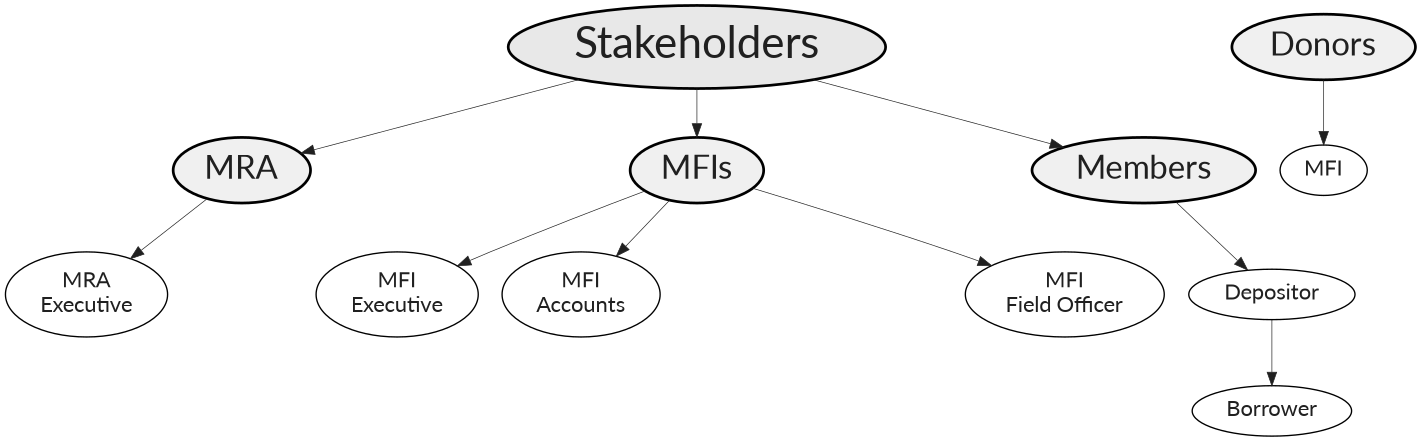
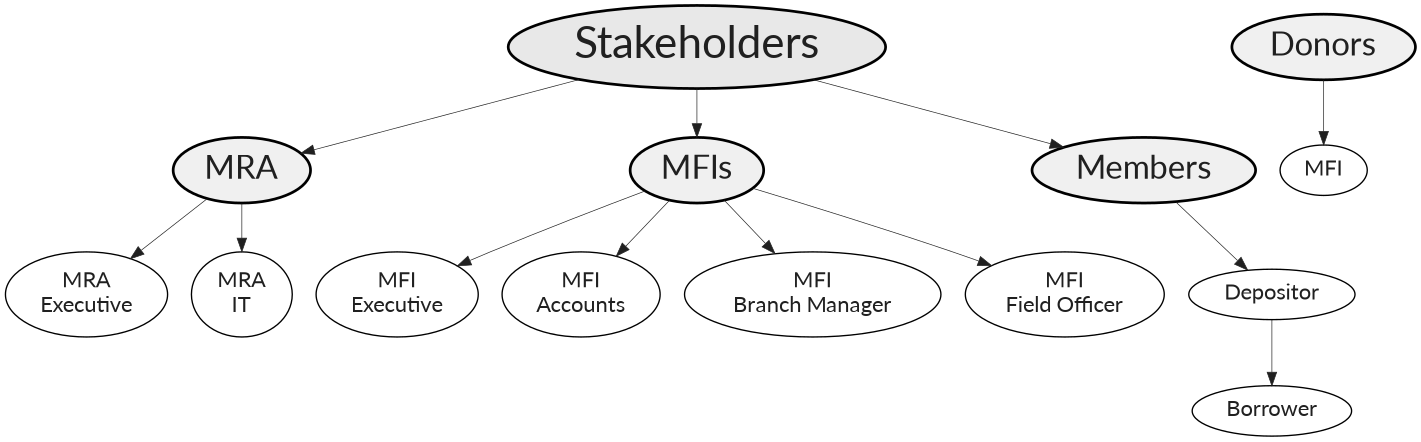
node "MRA IT": added
node "MFI Branch Manager": added
